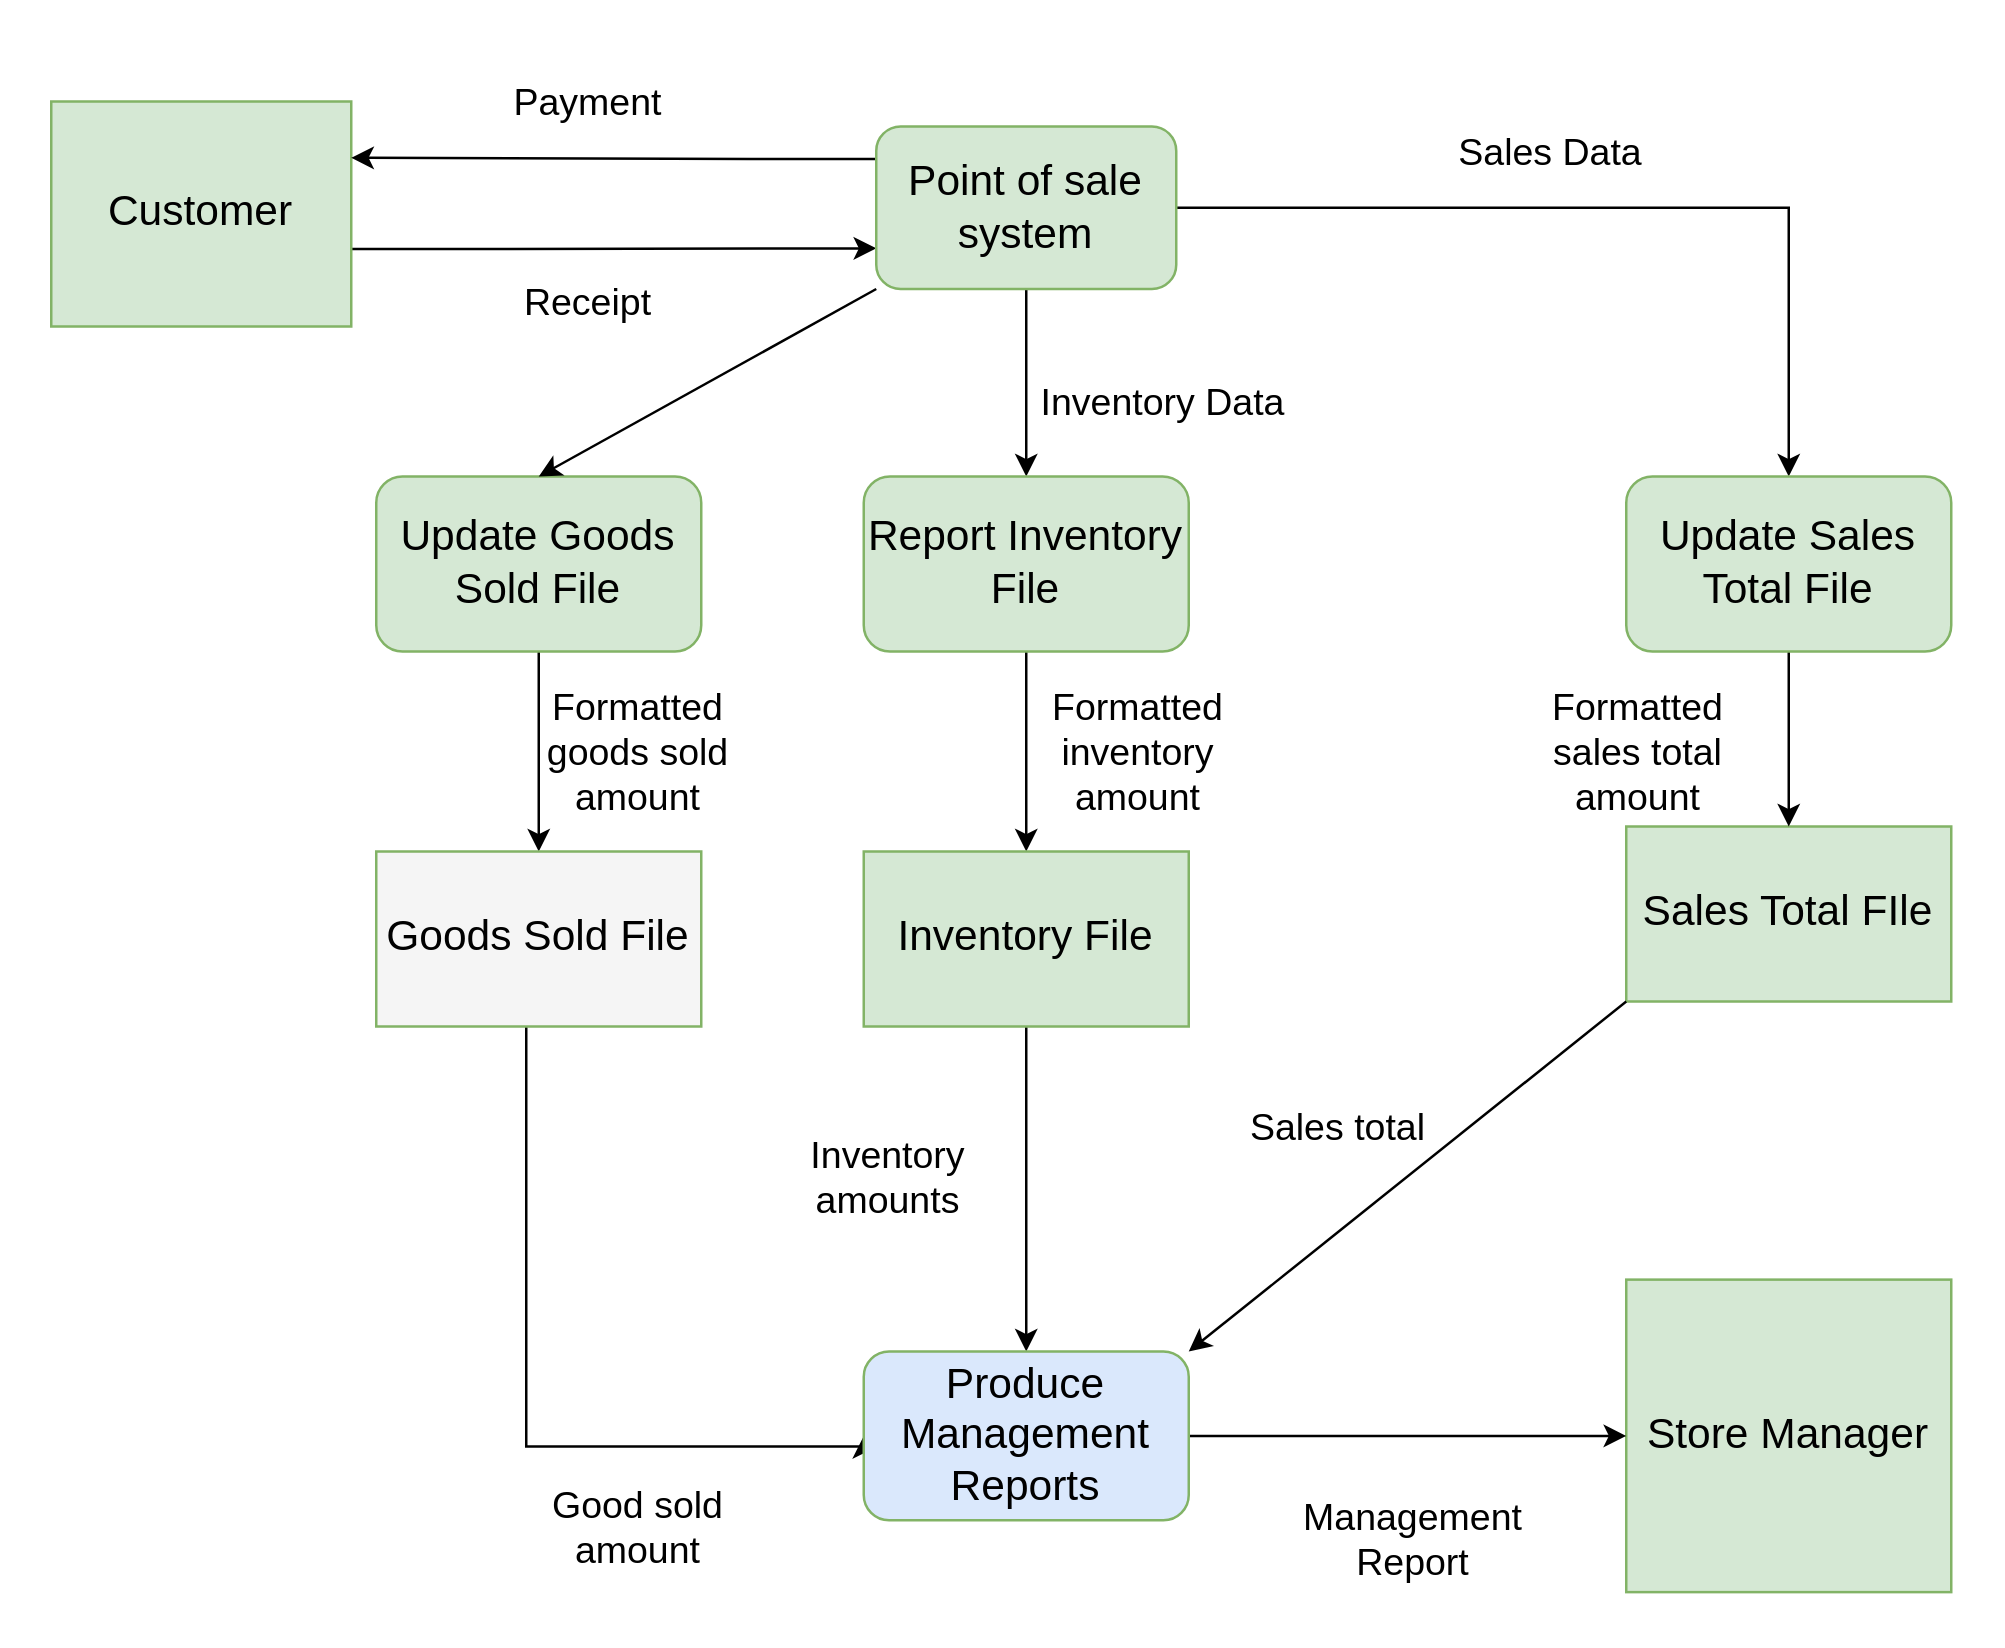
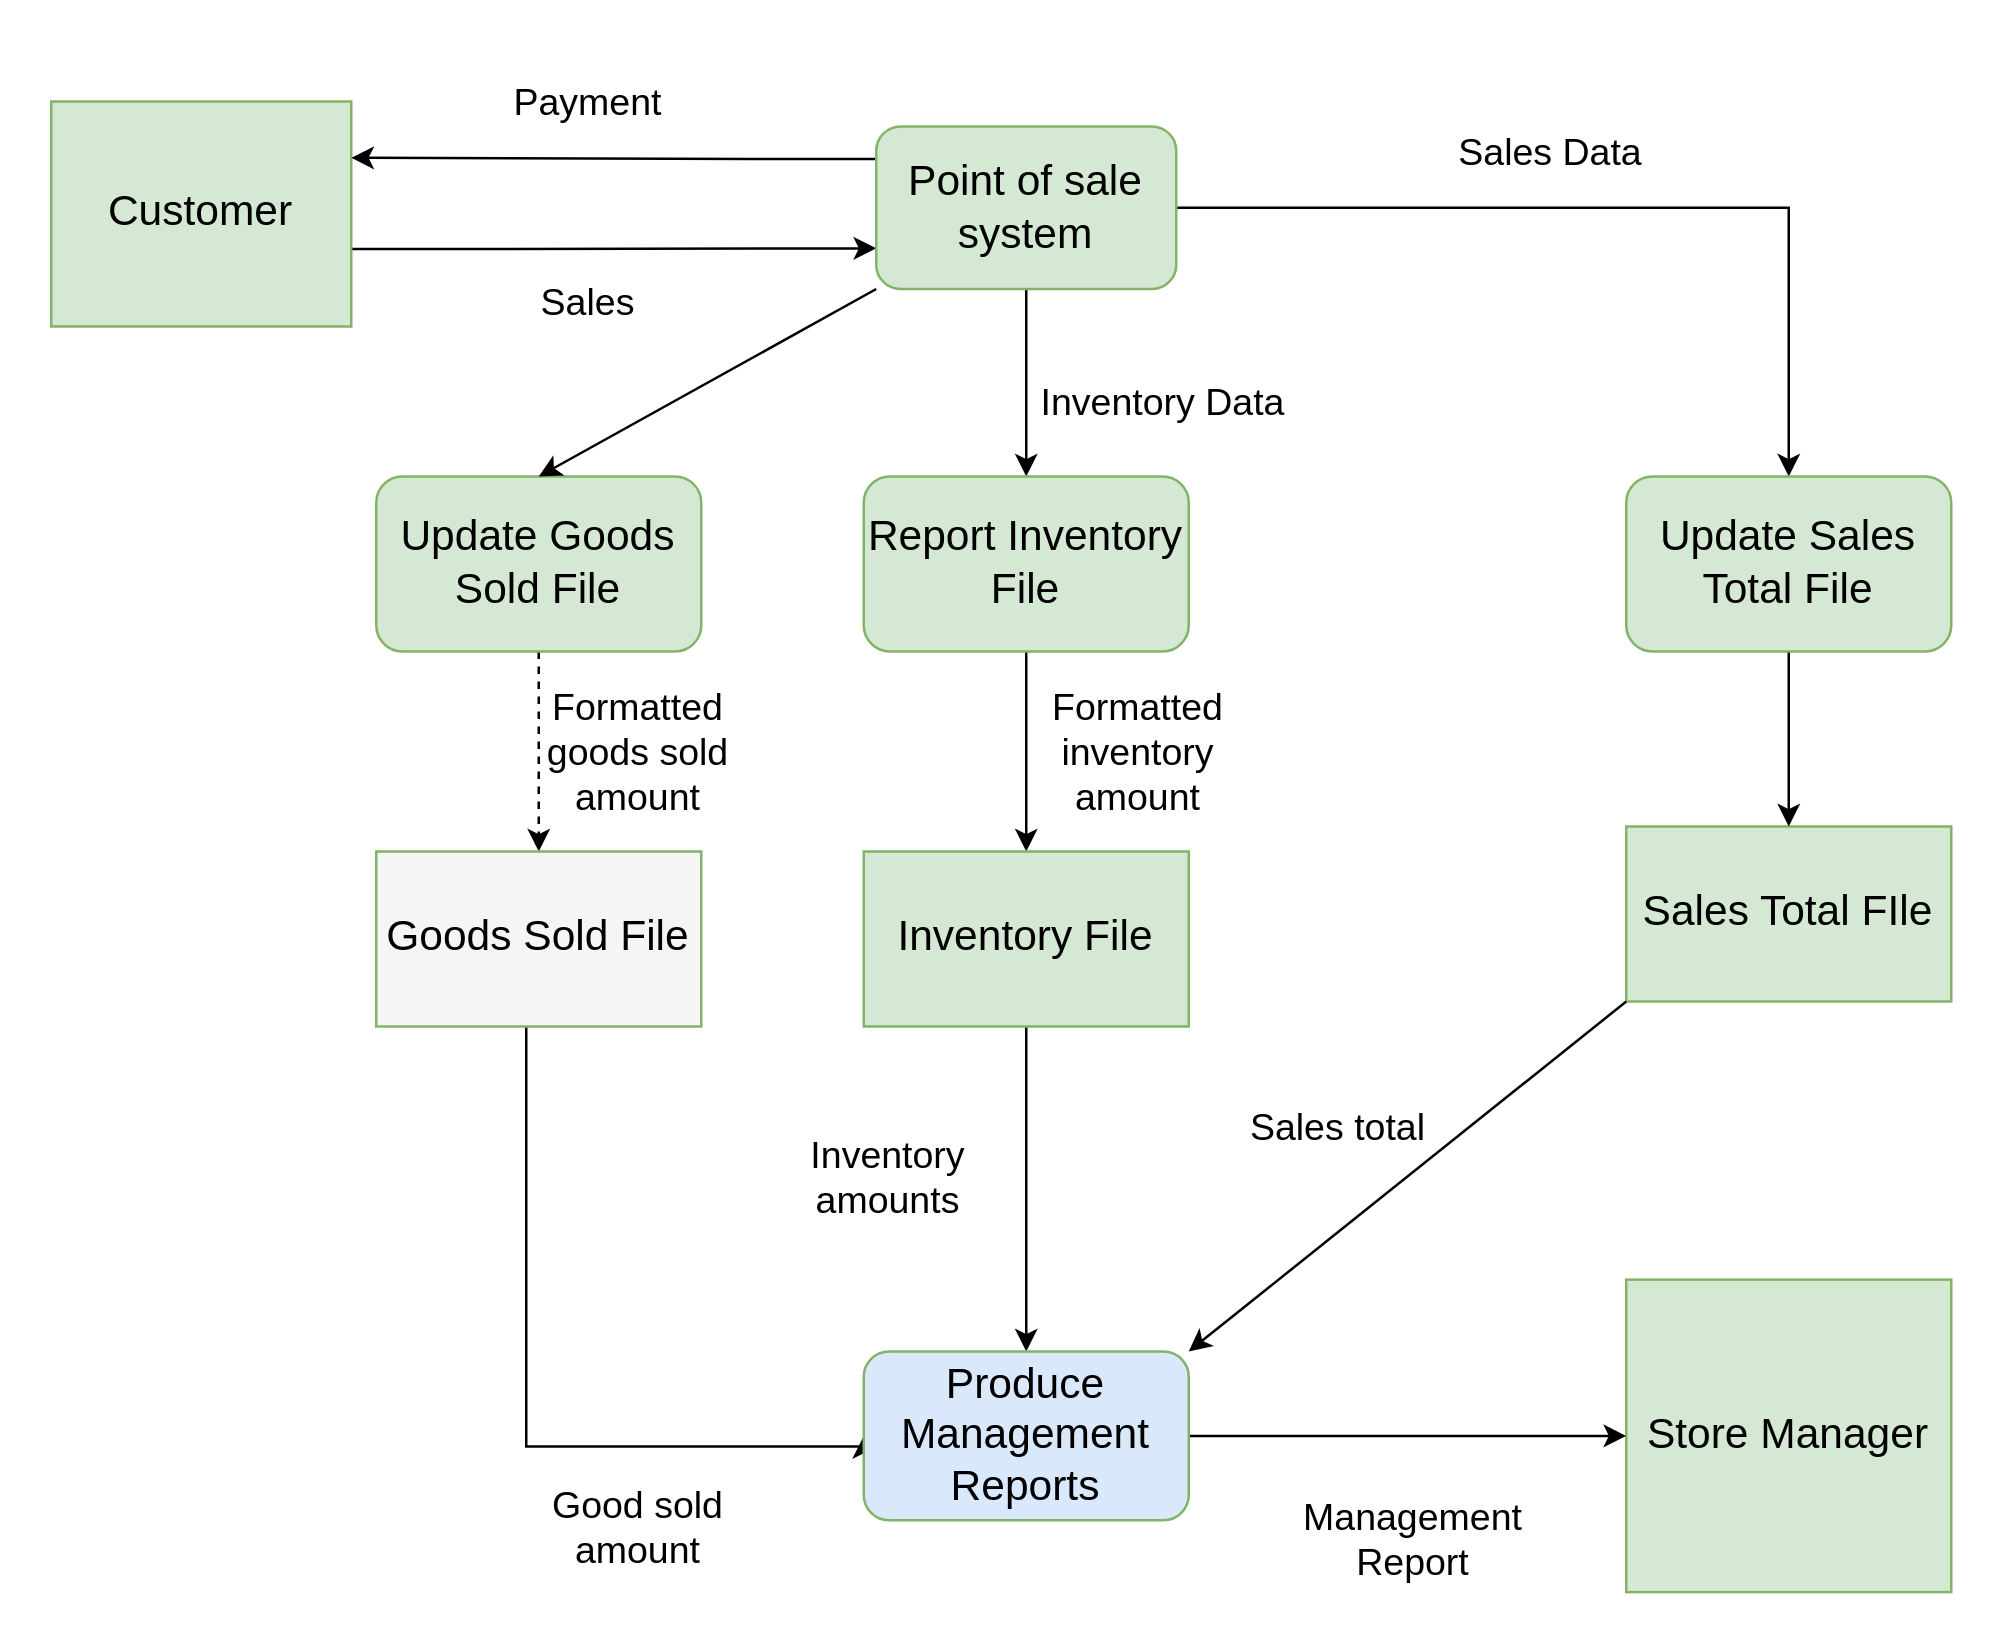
node "Receipt": label "Receipt" -> "Sales"
edge "Update Goods Sold File" -> "Goods Sold File": style solid -> dashed
node "Formatted sales total amount": removed
